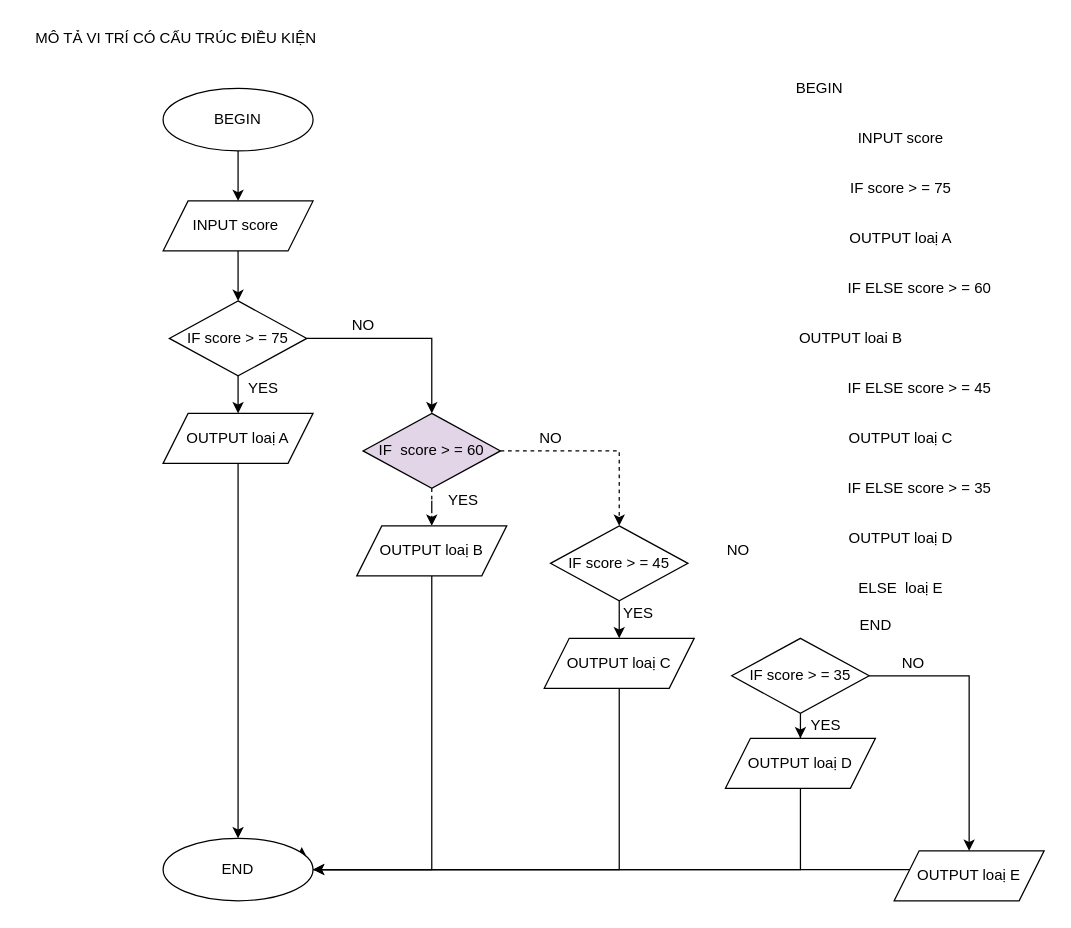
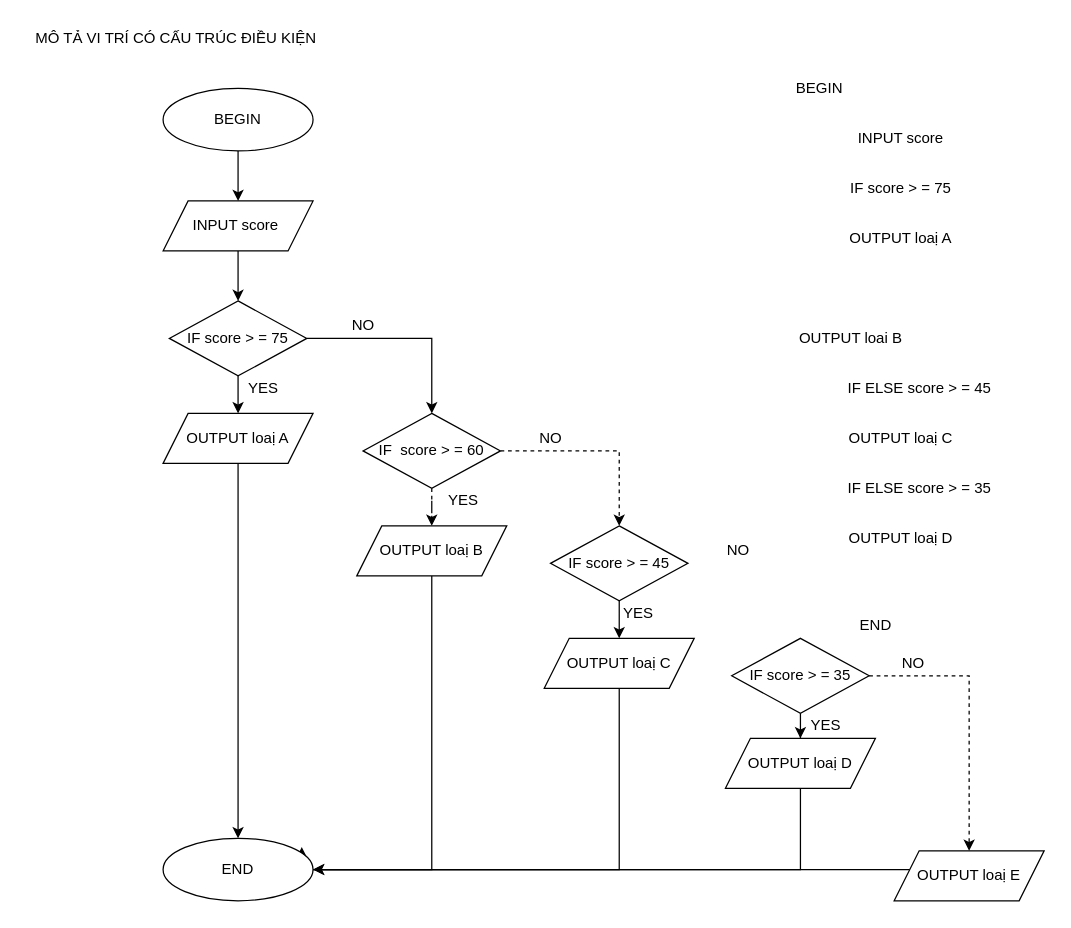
node "IF ELSE score > = 60": removed
node "IF score > = 60": fillcolor #e1d5e7 -> #ffffff
node "ELSE loaị E": removed
edge "IF score > = 35" -> "OUTPUT loaị E": style solid -> dashed
